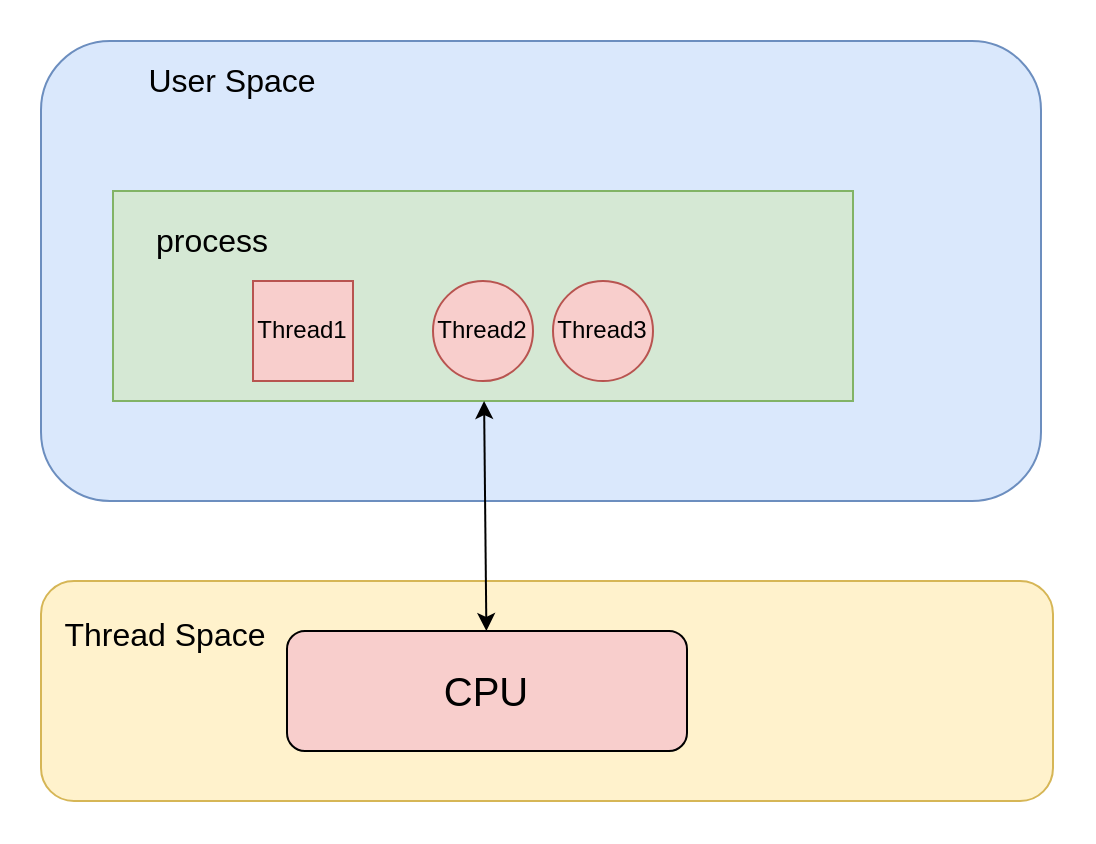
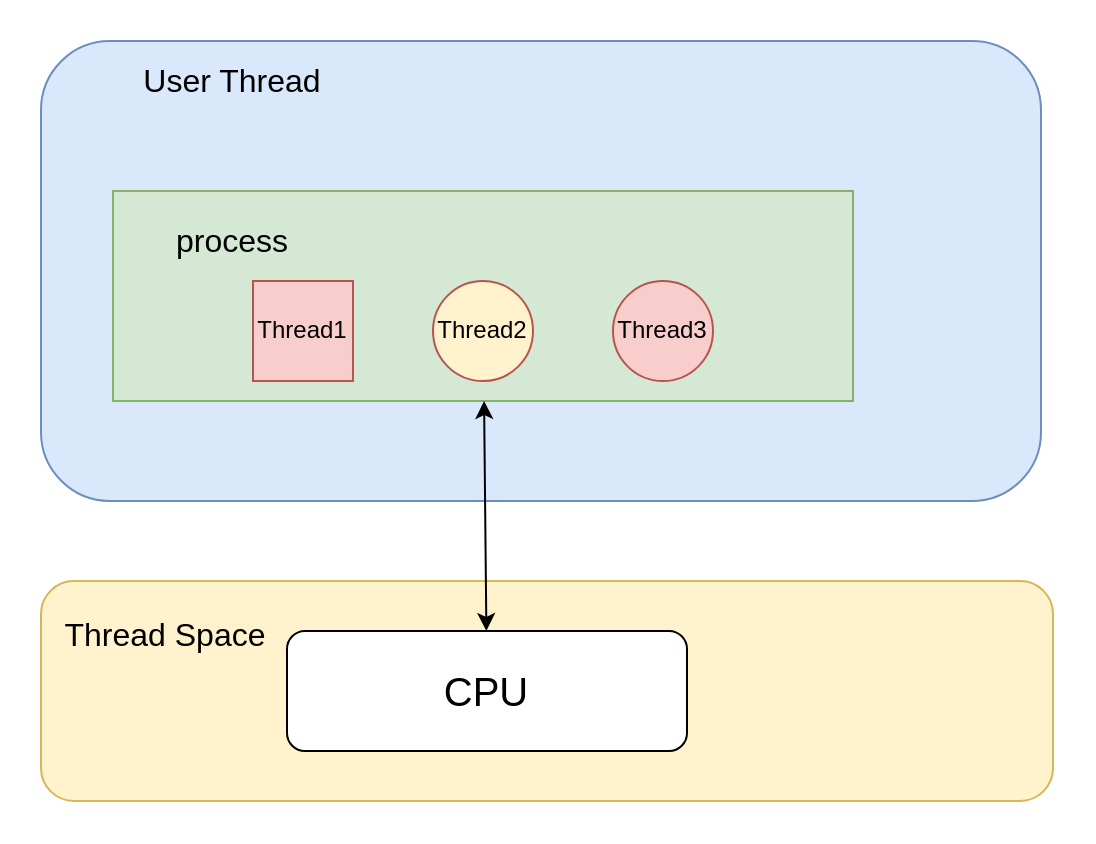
node "User Space": label "User Space" -> "User Thread"
node "process": moved (213, 241) -> (233, 241)
node "Thread2": fillcolor #f8cecc -> #fff2cc
node "Thread3": moved (603, 331) -> (663, 331)
node "CPU": fillcolor #f8cecc -> #ffffff
